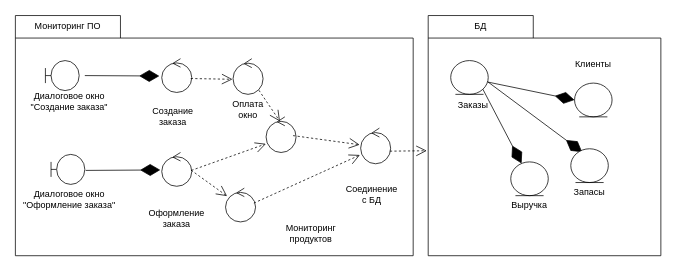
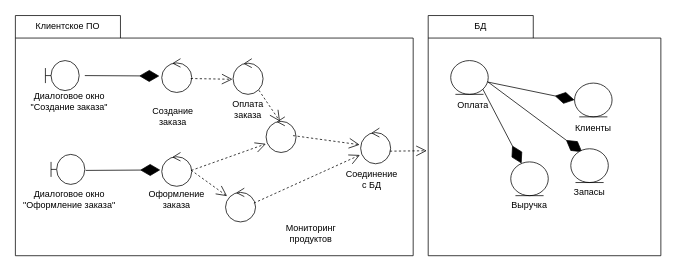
node "Мониторинг ПО": label "Мониторинг ПО" -> "Клиентское ПО"
node "Клиенты": moved (593, 64) -> (593, 128)
node "Заказы": label "Заказы" -> "Оплата"
node "Оплата окно": label "Оплата окно" -> "Оплата заказа"
node "Соединение с БД": moved (372, 194) -> (372, 179)
node "Оформление заказа": moved (177, 218) -> (177, 199)
